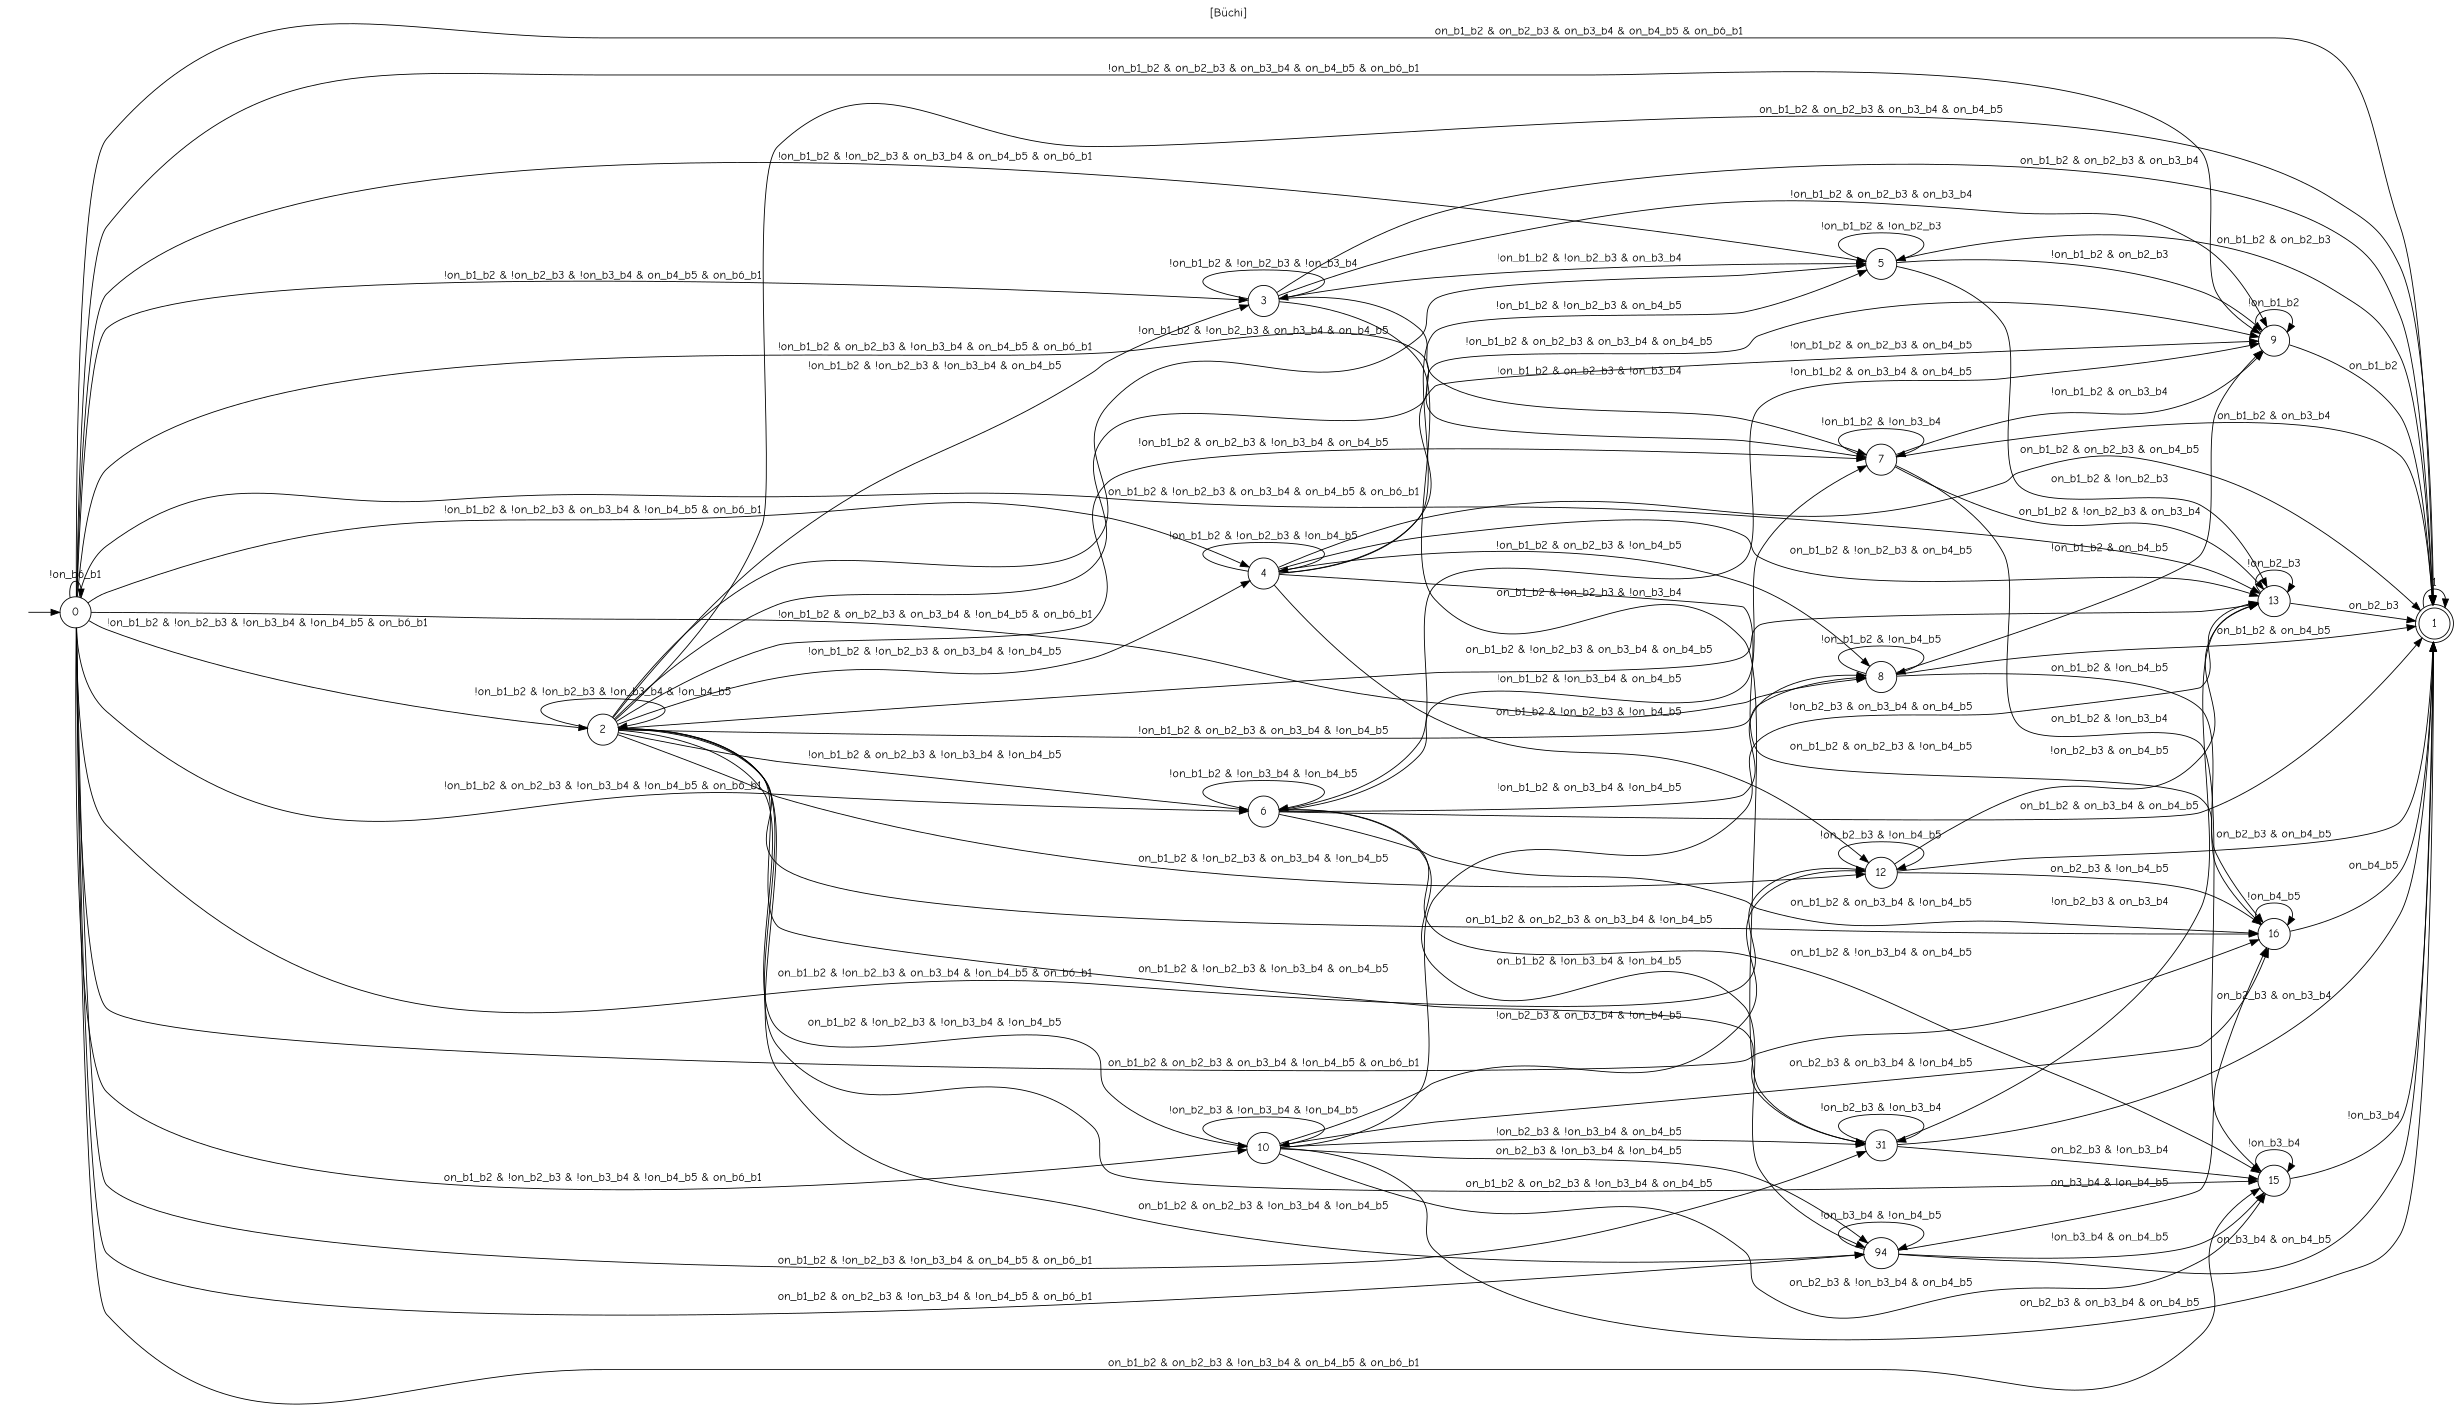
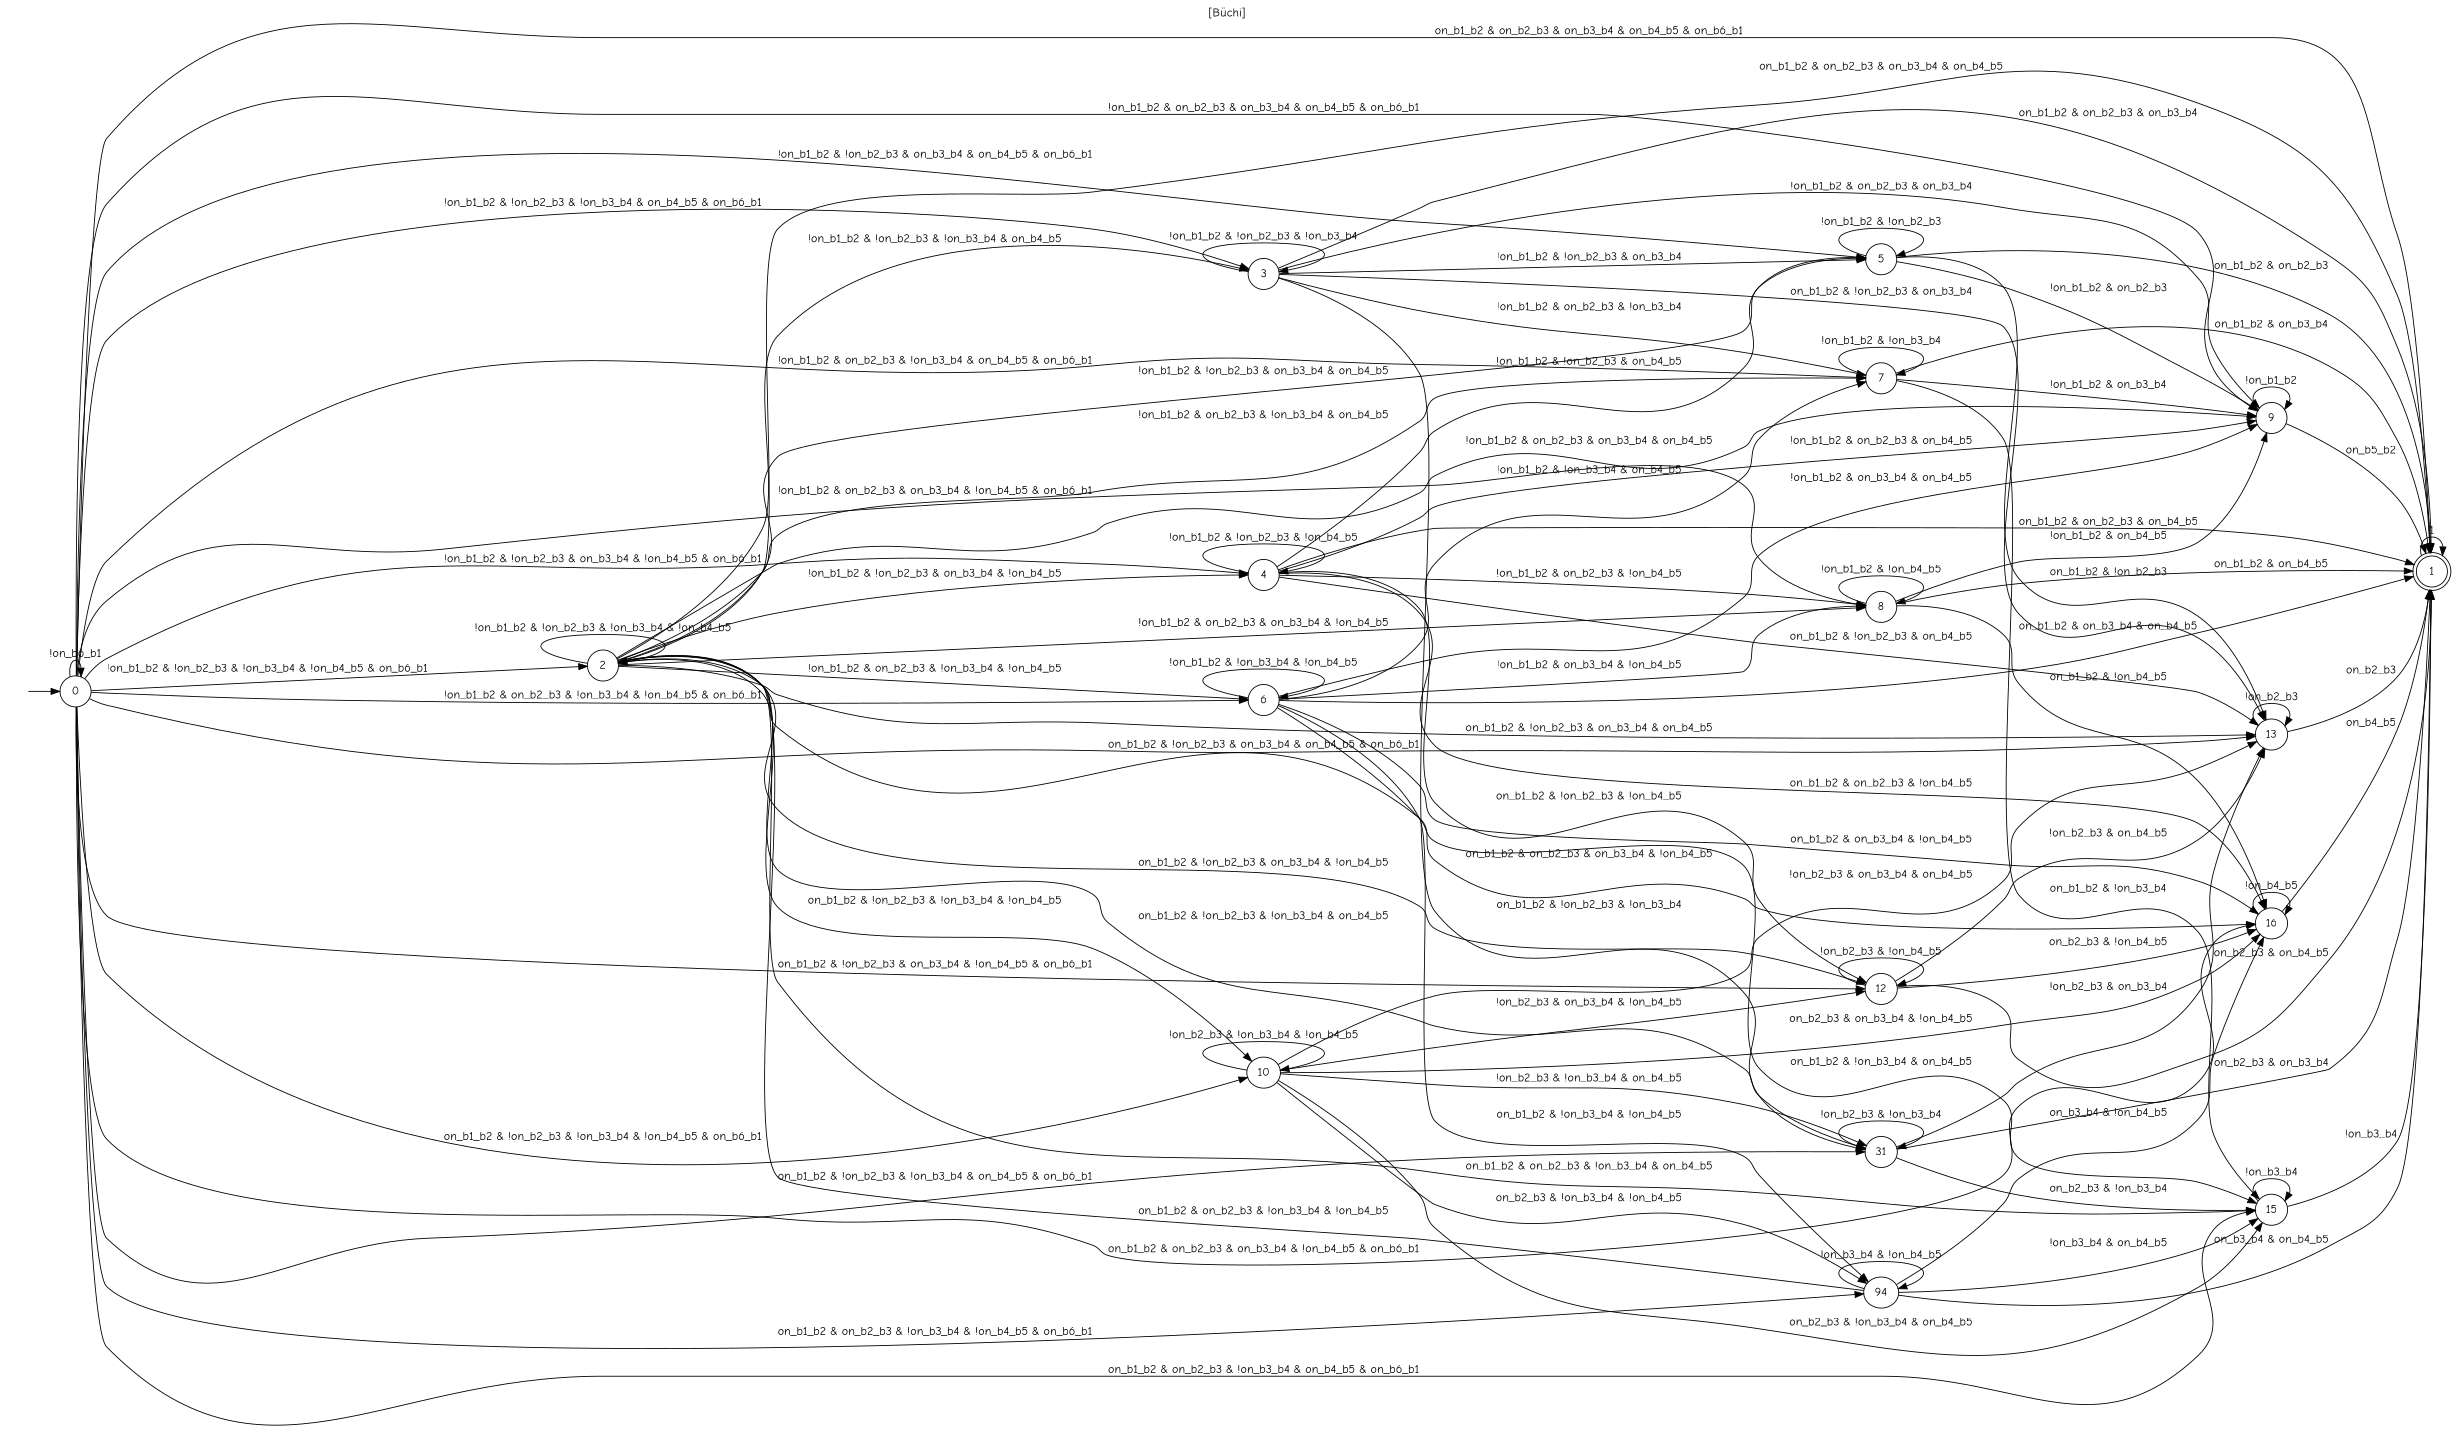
edge "9" -> "1": label "on_b1_b2" -> "on_b5_b2"
edge "7" -> "13": now "3" -> "13"
edge "2" -> "94": reversed
edge "10" -> "1": removed, label "on_b2_b3 & on_b3_b4 & on_b4_b5"
